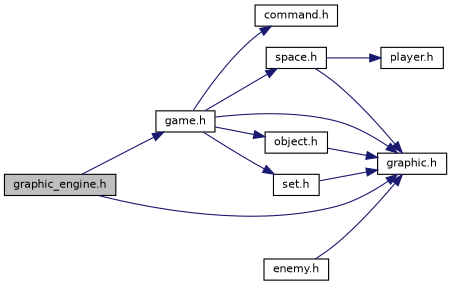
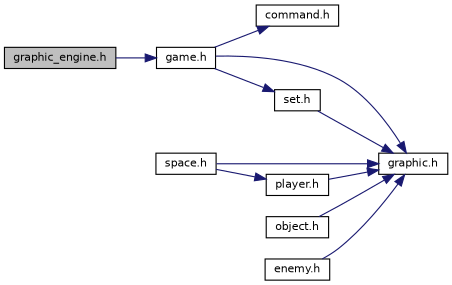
edge "game.h" -> "space.h": removed
edge "game.h" -> "object.h": removed
edge "graphic_engine.h" -> "graphic.h": now "player.h" -> "graphic.h"
